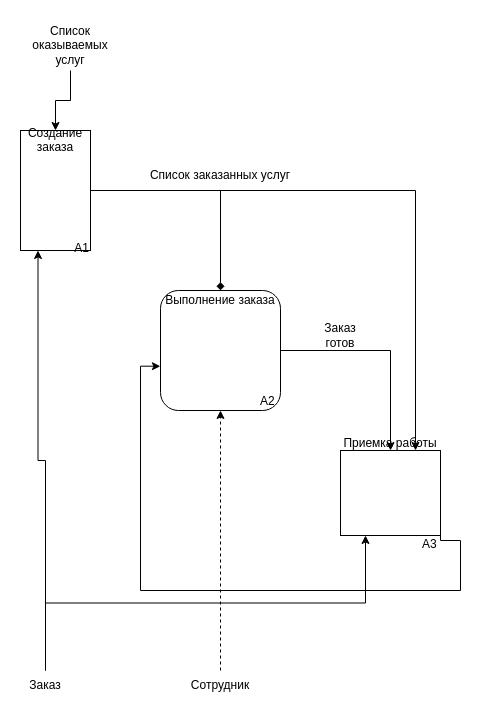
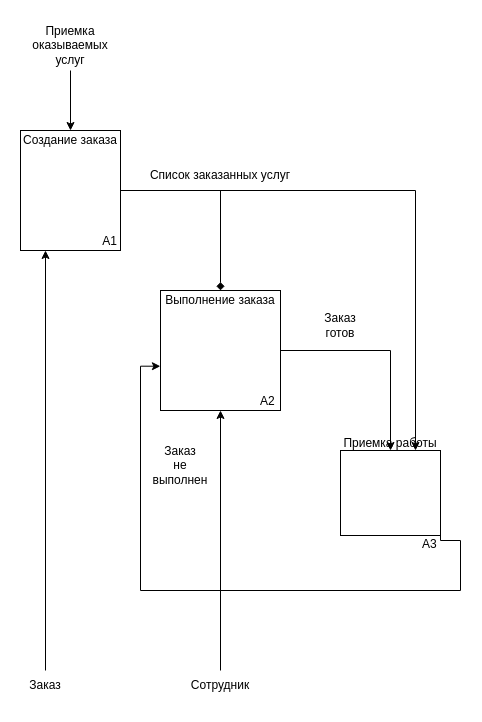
node "Список оказываемых услуг": label "Список оказываемых услуг" -> "Приемка оказываемых услуг"
node "Создание заказа А1": size 70x120 -> 100x120
node "Заказ готов": moved (341, 336) -> (341, 326)
node "Выполнение заказа А2": shape rounded rectangle -> rectangle
node "Заказ не выполнен": added
edge "Сотрудник" -> "Выполнение заказа А2": style dashed -> solid
edge "Заказ" -> "Приемка работы А3": removed
